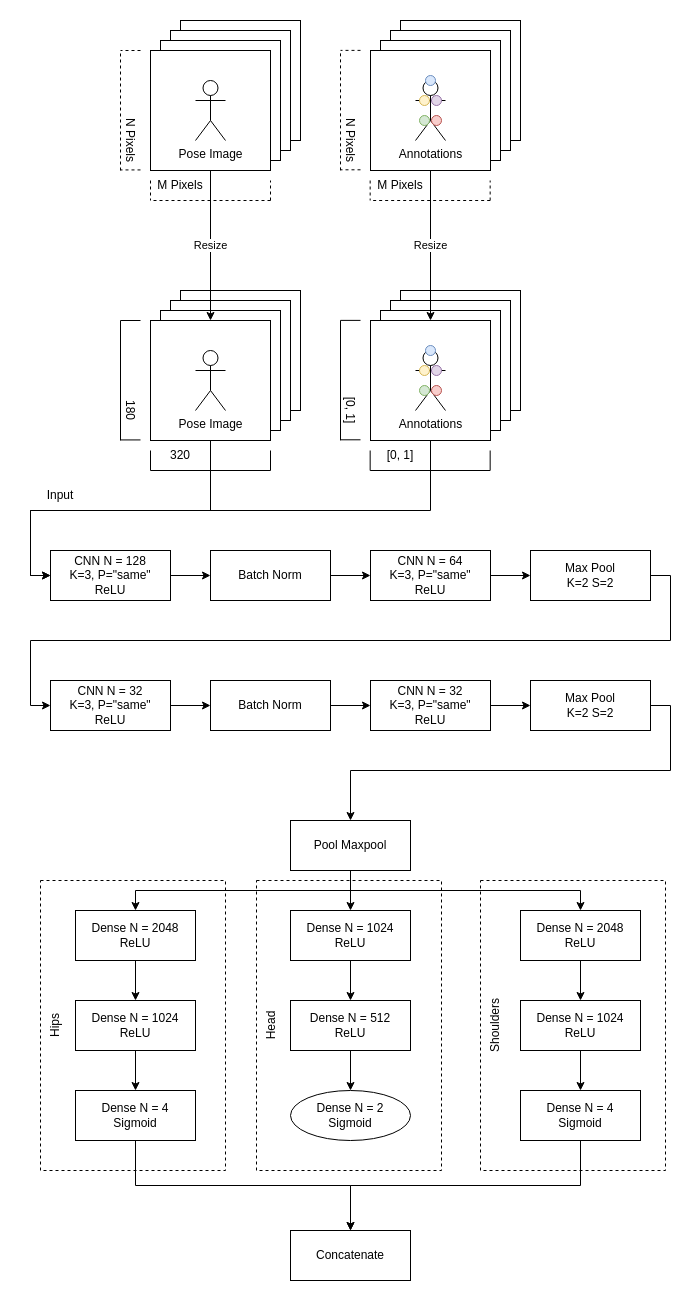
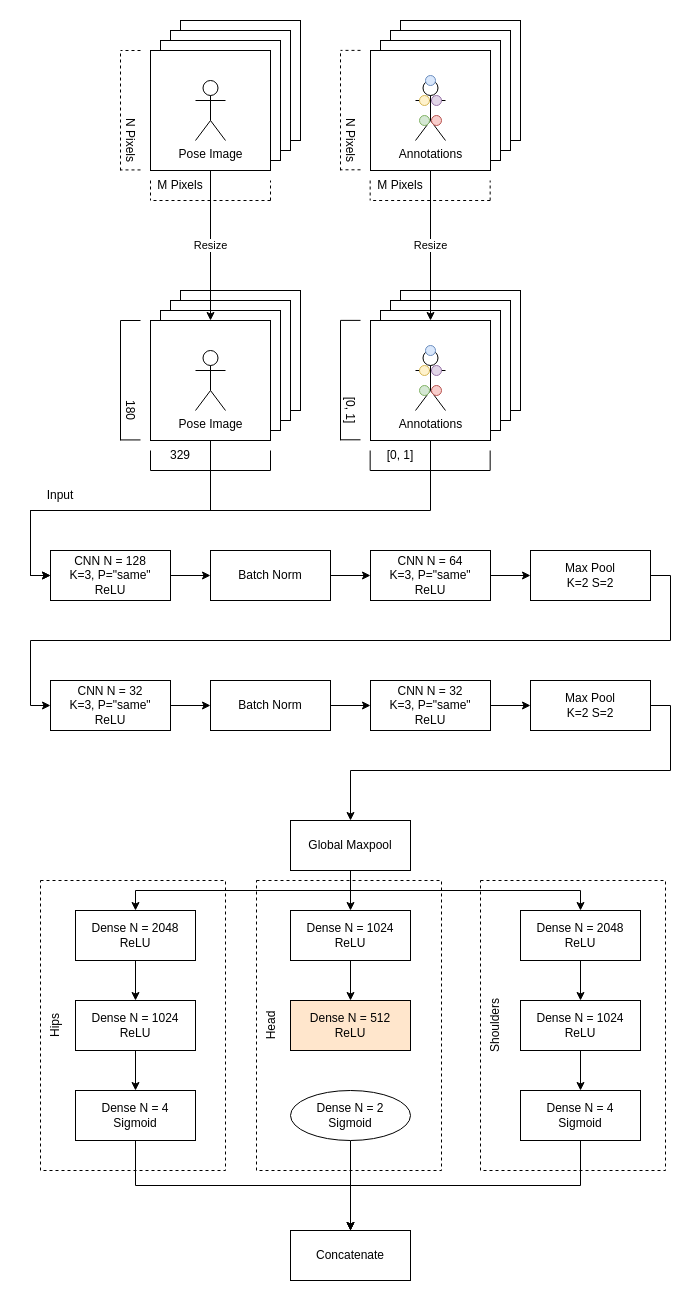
node "320": label "320" -> "329"
node "Pool Maxpool": label "Pool Maxpool" -> "Global Maxpool"
node "Dense N = 512 ReLU": fillcolor #ffffff -> #ffe6cc
edge "Dense N = 512 ReLU" -> "Dense N = 2 Sigmoid": removed
edge "Dense N = 2 Sigmoid" -> "Concatenate": added
